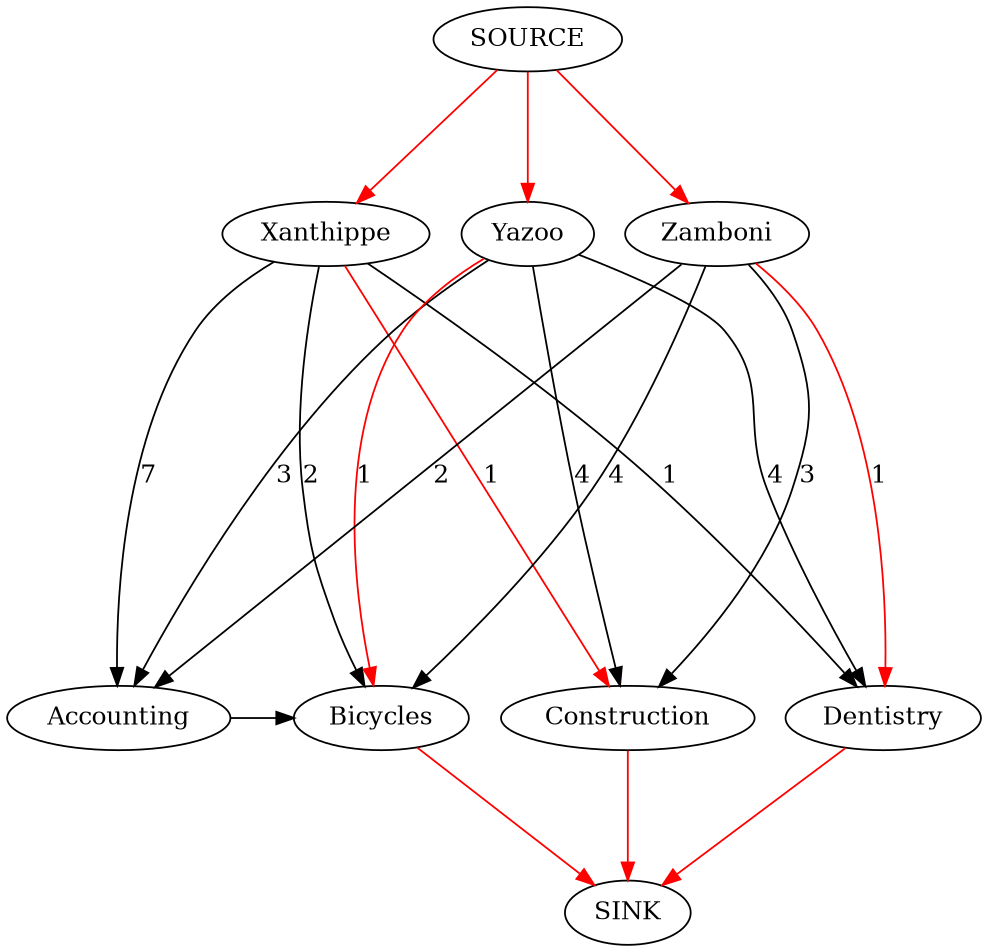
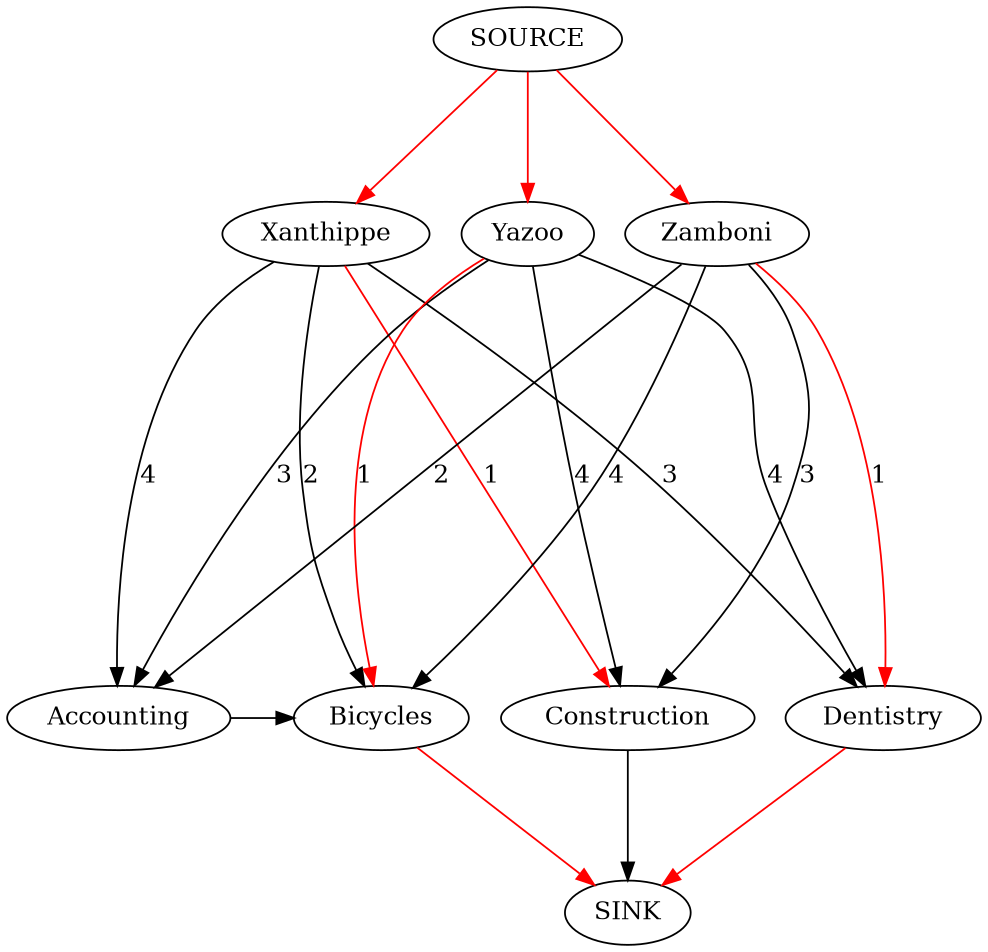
edge "Xanthippe" -> "Accounting": label "7" -> "4"
edge "Xanthippe" -> "Dentistry": label "1" -> "3"
edge "Construction" -> "SINK": color red -> black
